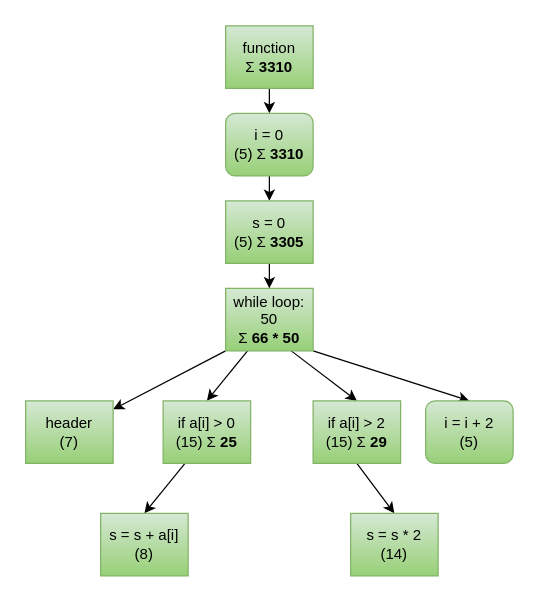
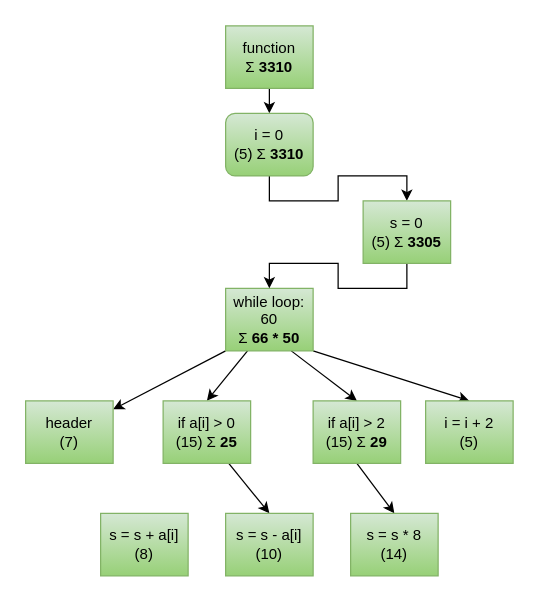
node "s = 0 (5) Σ 3305": moved (269, 232) -> (407, 232)
node "while loop: 50 Σ 66 * 50": label "while loop: 50 Σ 66 * 50" -> "while loop: 60 Σ 66 * 50"
node "i = i + 2 (5)": shape rounded rectangle -> rectangle
edge "if a[i] > 0 (15) Σ 25" -> "s = s + a[i] (8)": removed
edge "if a[i] > 0 (15) Σ 25" -> "s = s - a[i] (10)": added
node "s = s - a[i] (10)": added
node "s = s * 2 (14)": label "s = s * 2 (14)" -> "s = s * 8 (14)"
